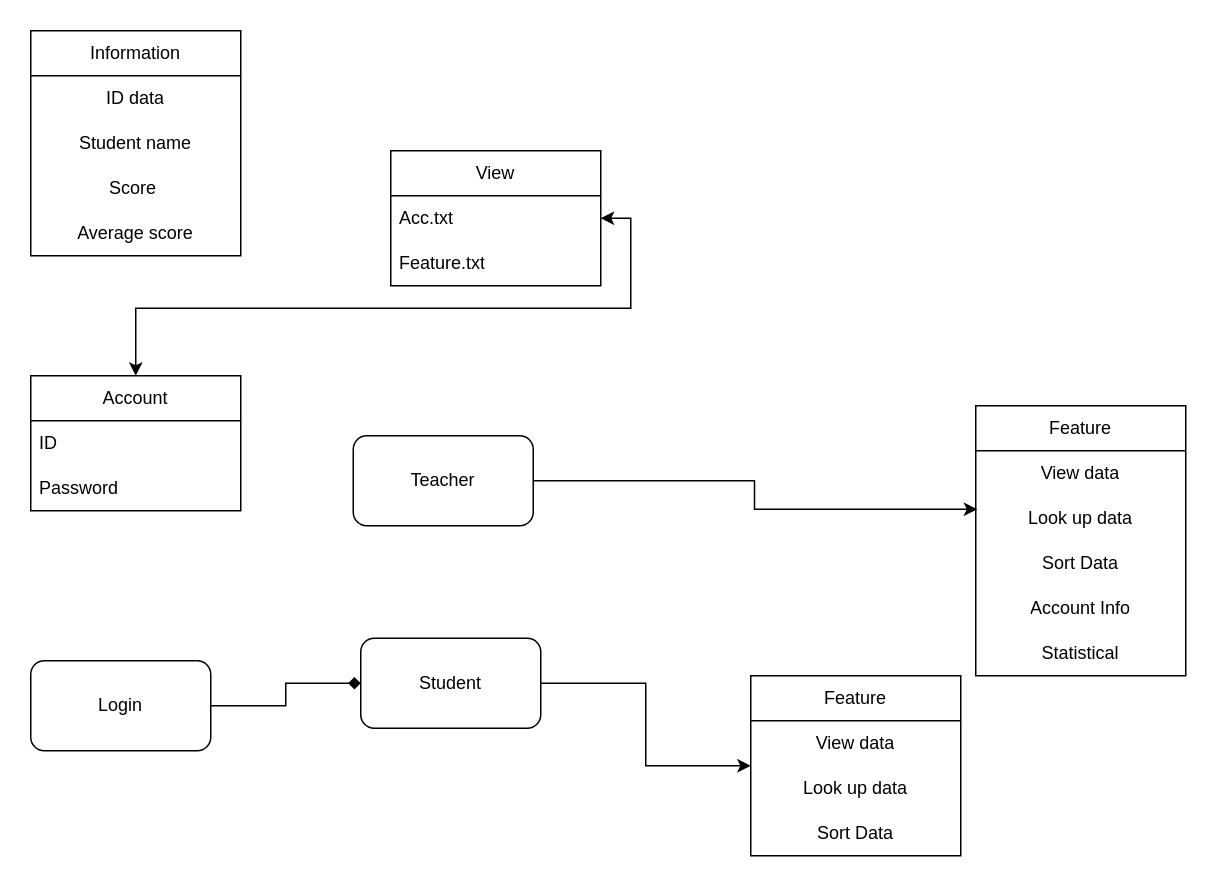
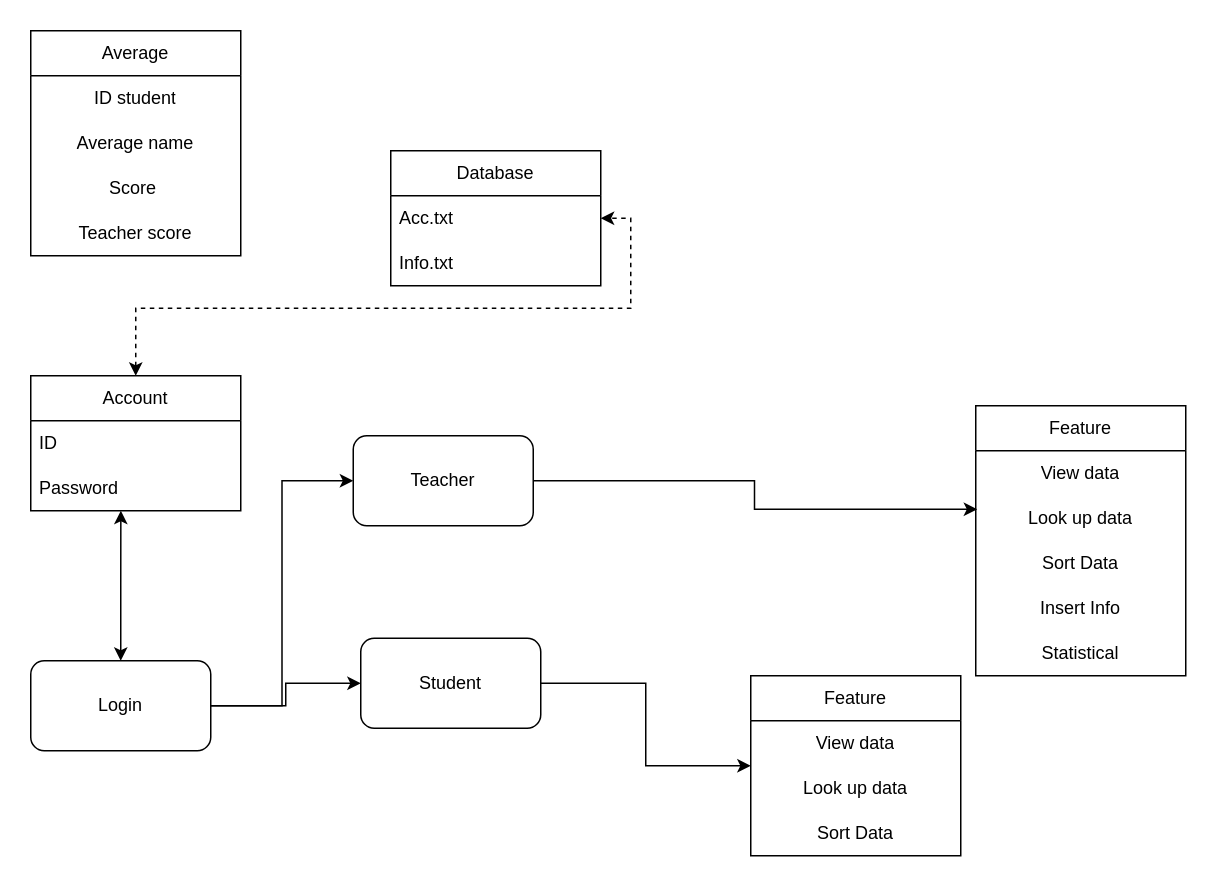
node "Information": label "Information" -> "Average"
node "ID data": label "ID data" -> "ID student"
node "Student name": label "Student name" -> "Average name"
node "View": label "View" -> "Database"
node "Average score": label "Average score" -> "Teacher score"
node "Feature.txt": label "Feature.txt" -> "Info.txt"
edge "Acc.txt" -- "Account": style solid -> dashed
edge "Login" -> "Teacher": added
edge "Password" -- "Login": added
node "Account Info": label "Account Info" -> "Insert Info"
edge "Login" -> "Student": arrowhead diamond -> classic
